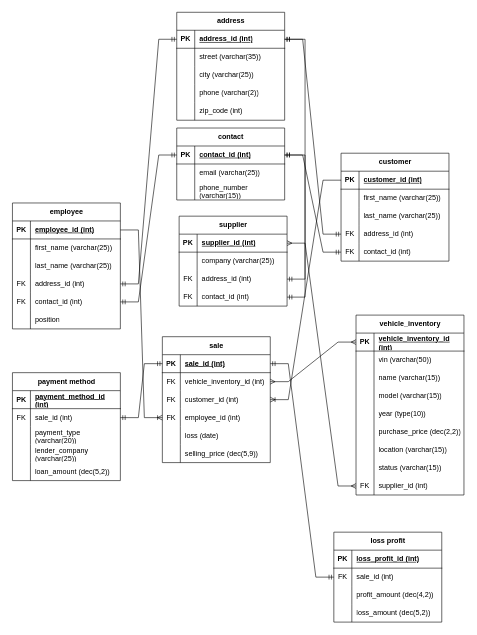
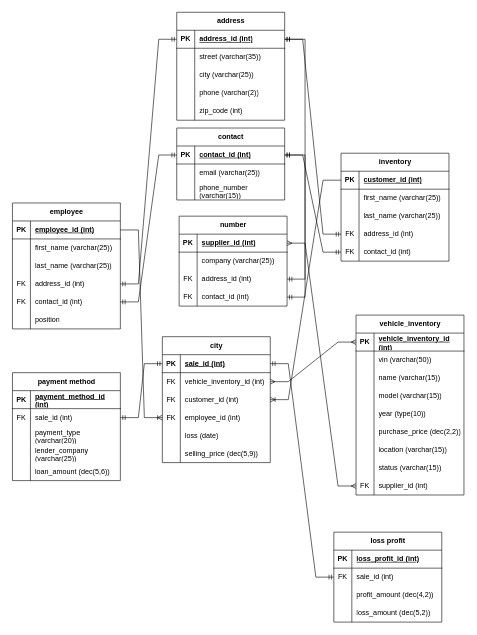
node "customer": label "customer" -> "inventory"
node "supplier": label "supplier" -> "number"
node "sale": label "sale" -> "city"
node "loan_amount (dec(5,2))": label "loan_amount (dec(5,2))" -> "loan_amount (dec(5,6))"
